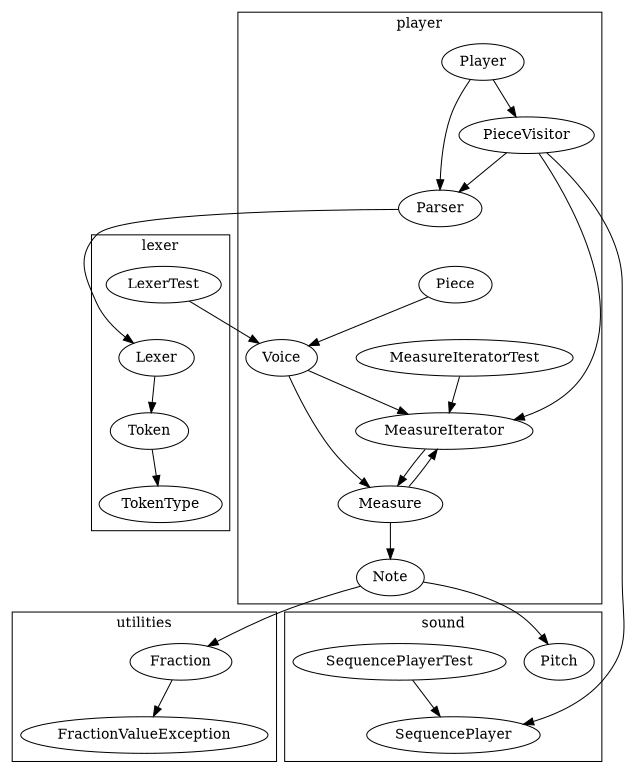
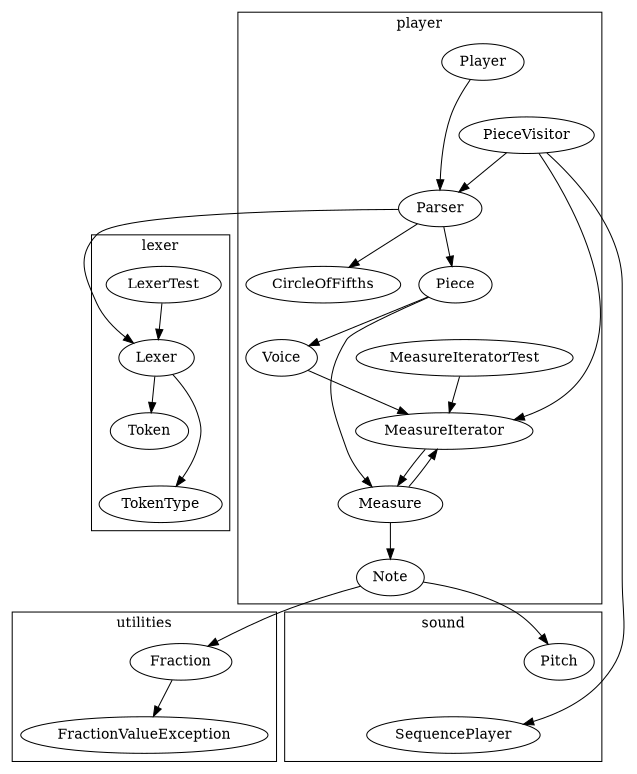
edge "Player" -> "PieceVisitor": removed
edge "Parser" -> "Piece": added
node "CircleOfFifths": added
edge "LexerTest" -> "Voice": now "LexerTest" -> "Lexer"
edge "Voice" -> "Measure": now "Piece" -> "Measure"
edge "Token" -> "TokenType": now "Lexer" -> "TokenType"
node "SequencePlayerTest": removed
